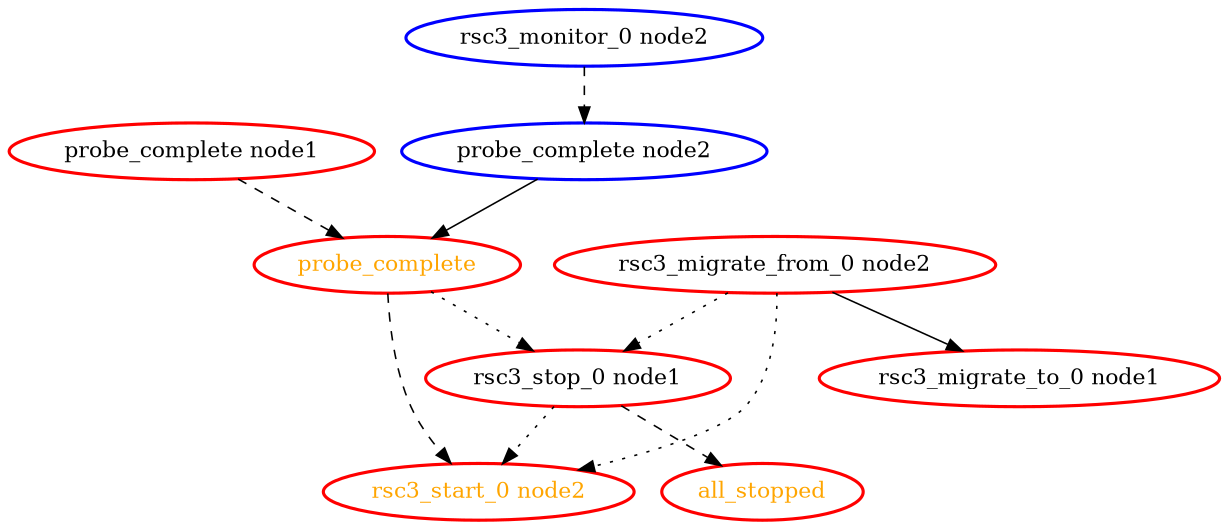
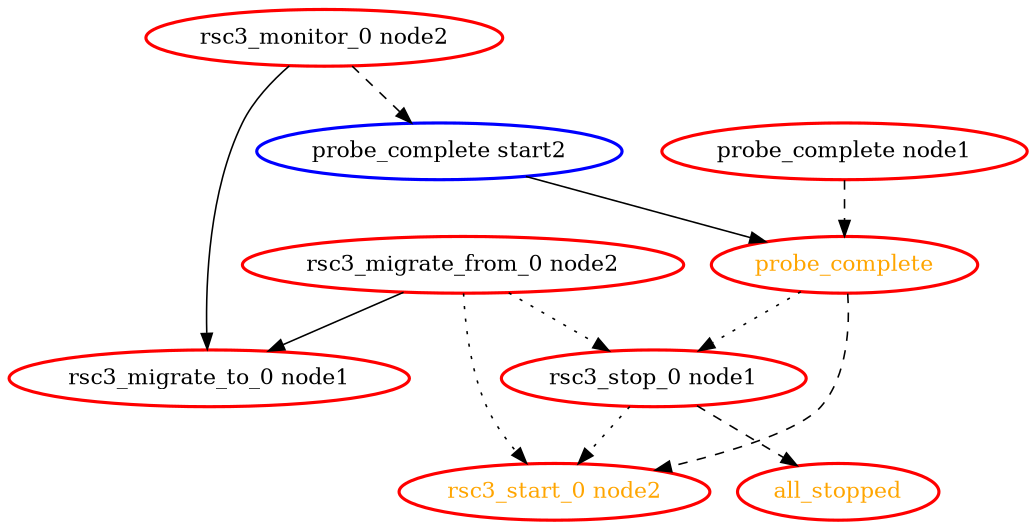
node "rsc3_monitor_0 node2": color blue -> red
node "probe_complete node2": label "probe_complete node2" -> "probe_complete start2"
edge "rsc3_monitor_0 node2" -> "rsc3_migrate_to_0 node1": added
